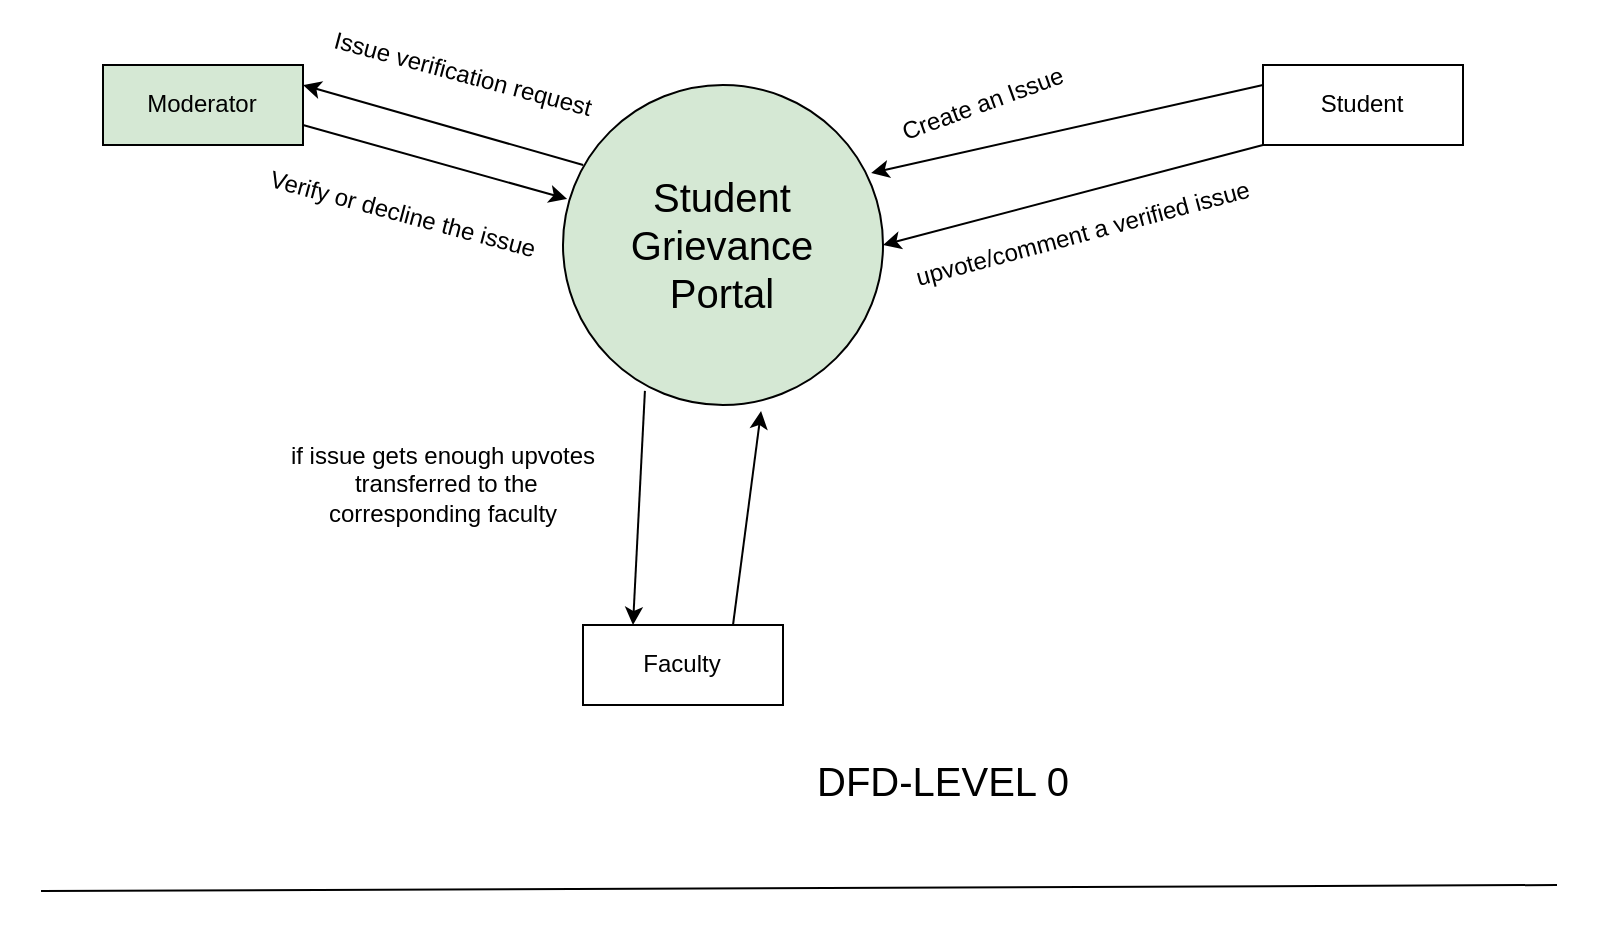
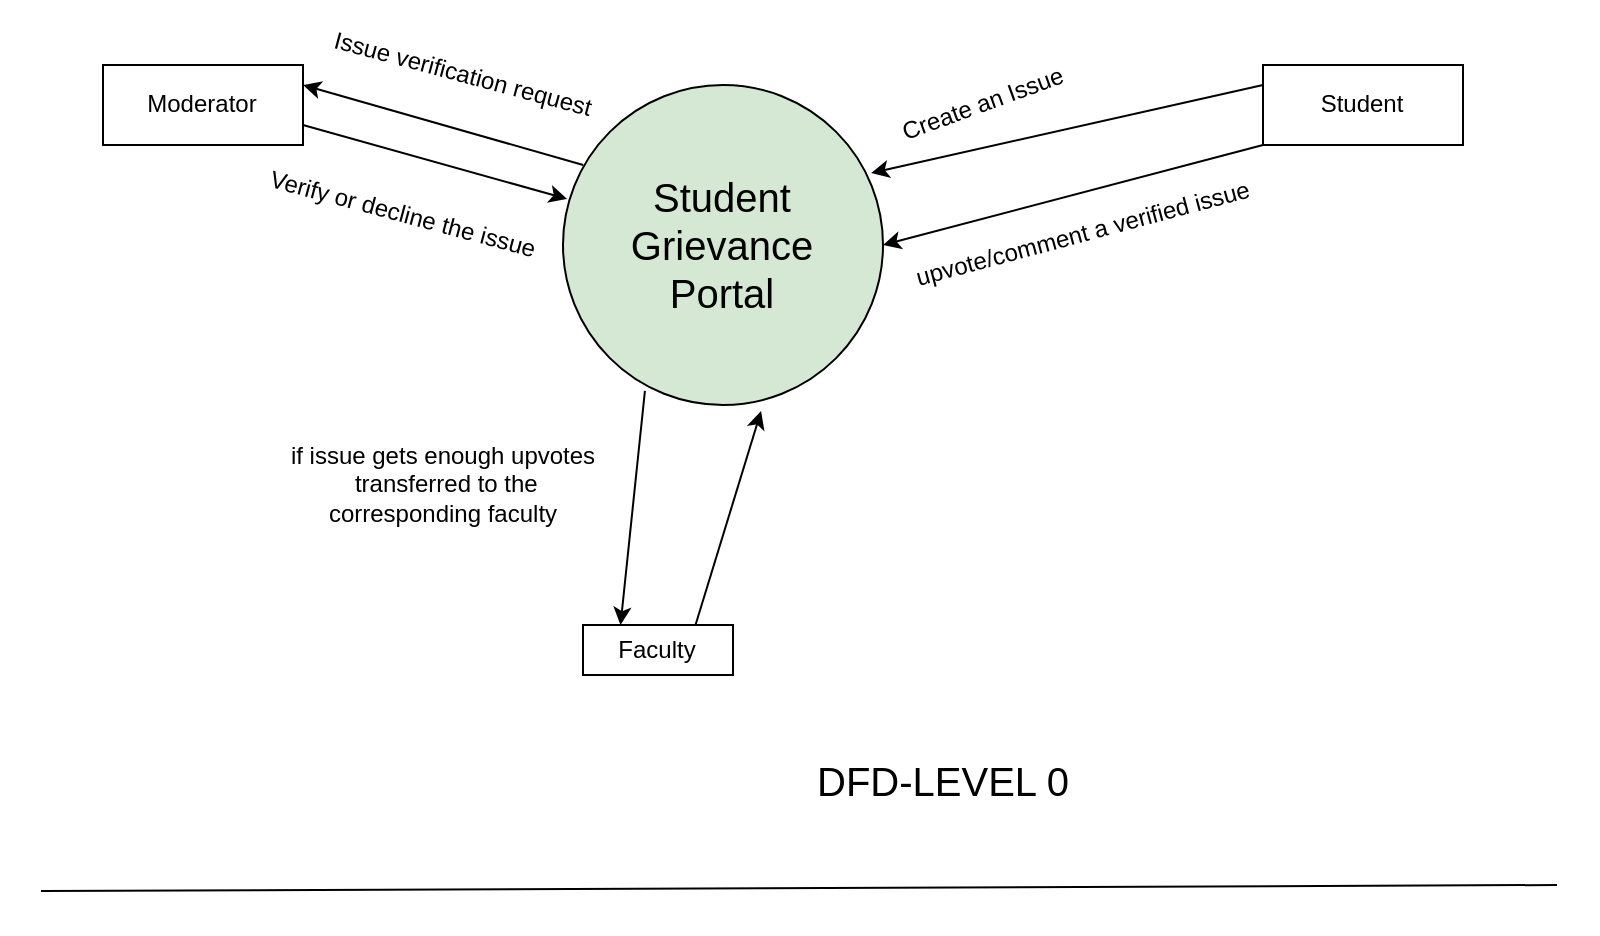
node "Moderator": fillcolor #d5e8d4 -> #ffffff
node "Faculty": size 200x80 -> 150x50
